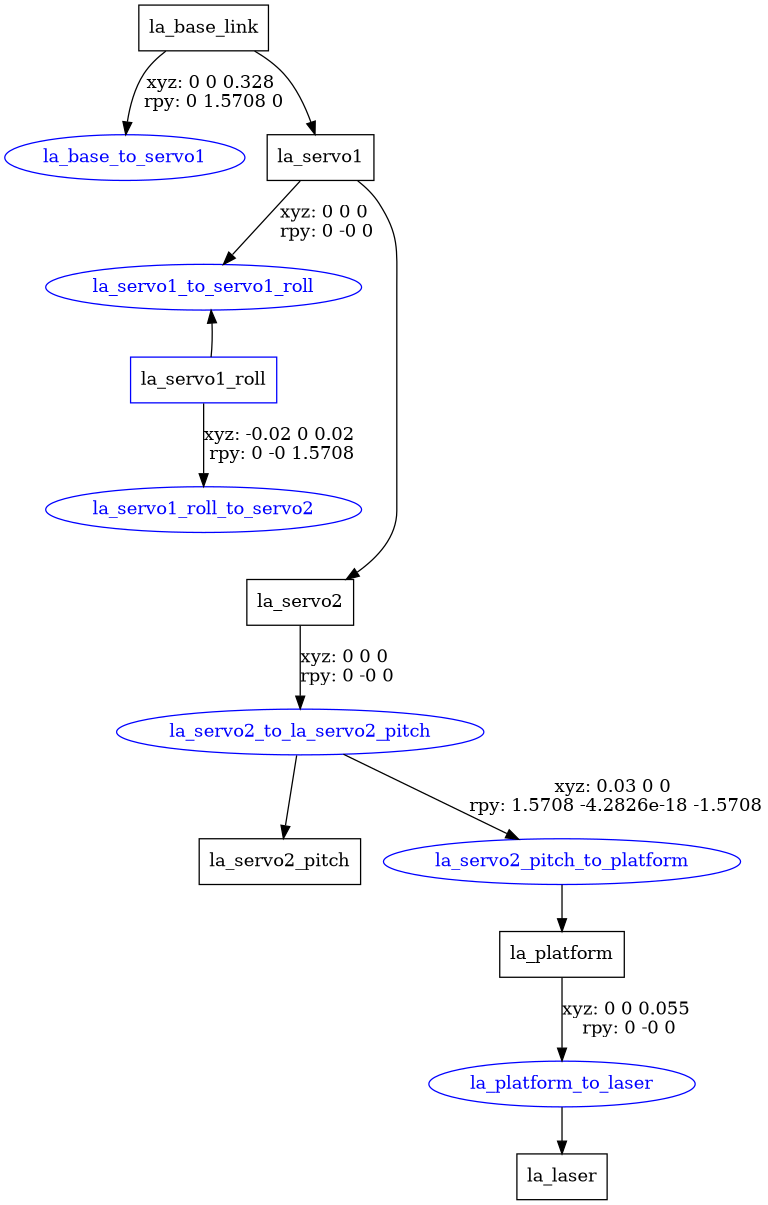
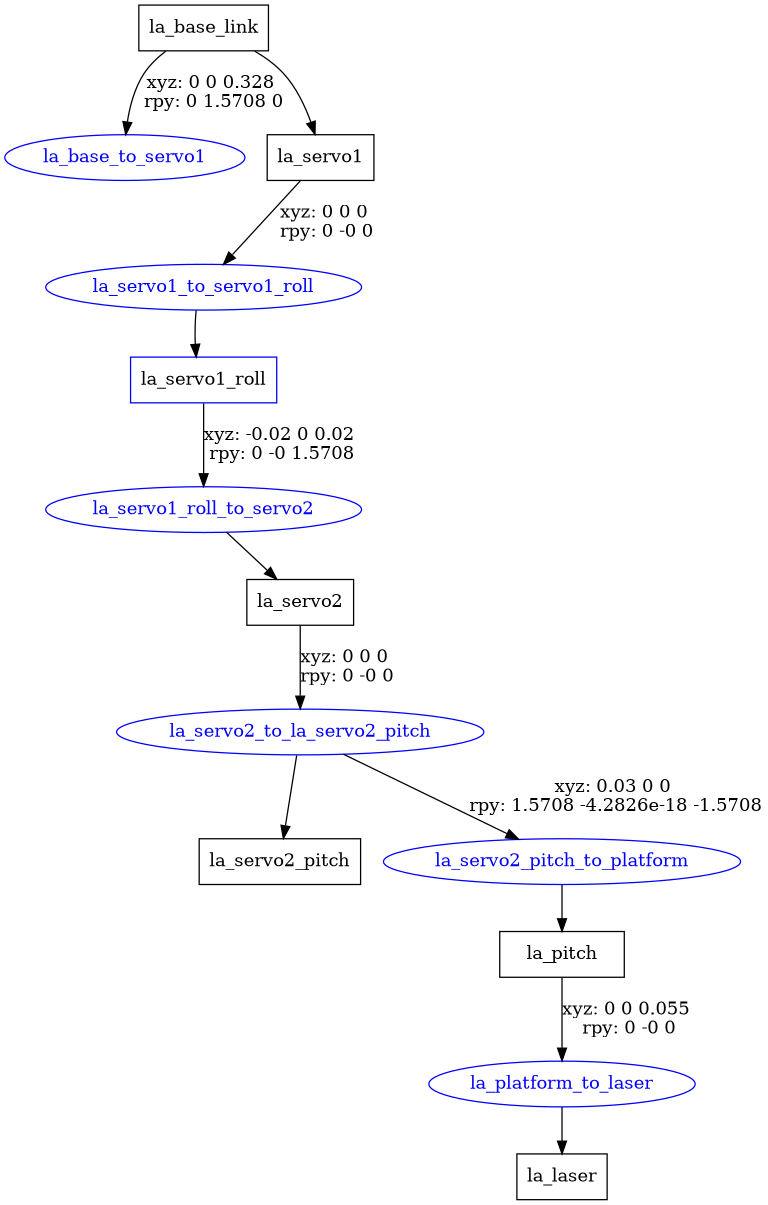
edge "la_servo1_roll" -> "la_servo1_to_servo1_roll": reversed
edge "la_servo1" -> "la_servo2": now "la_servo1_roll_to_servo2" -> "la_servo2"
node "la_platform": label "la_platform" -> "la_pitch"
